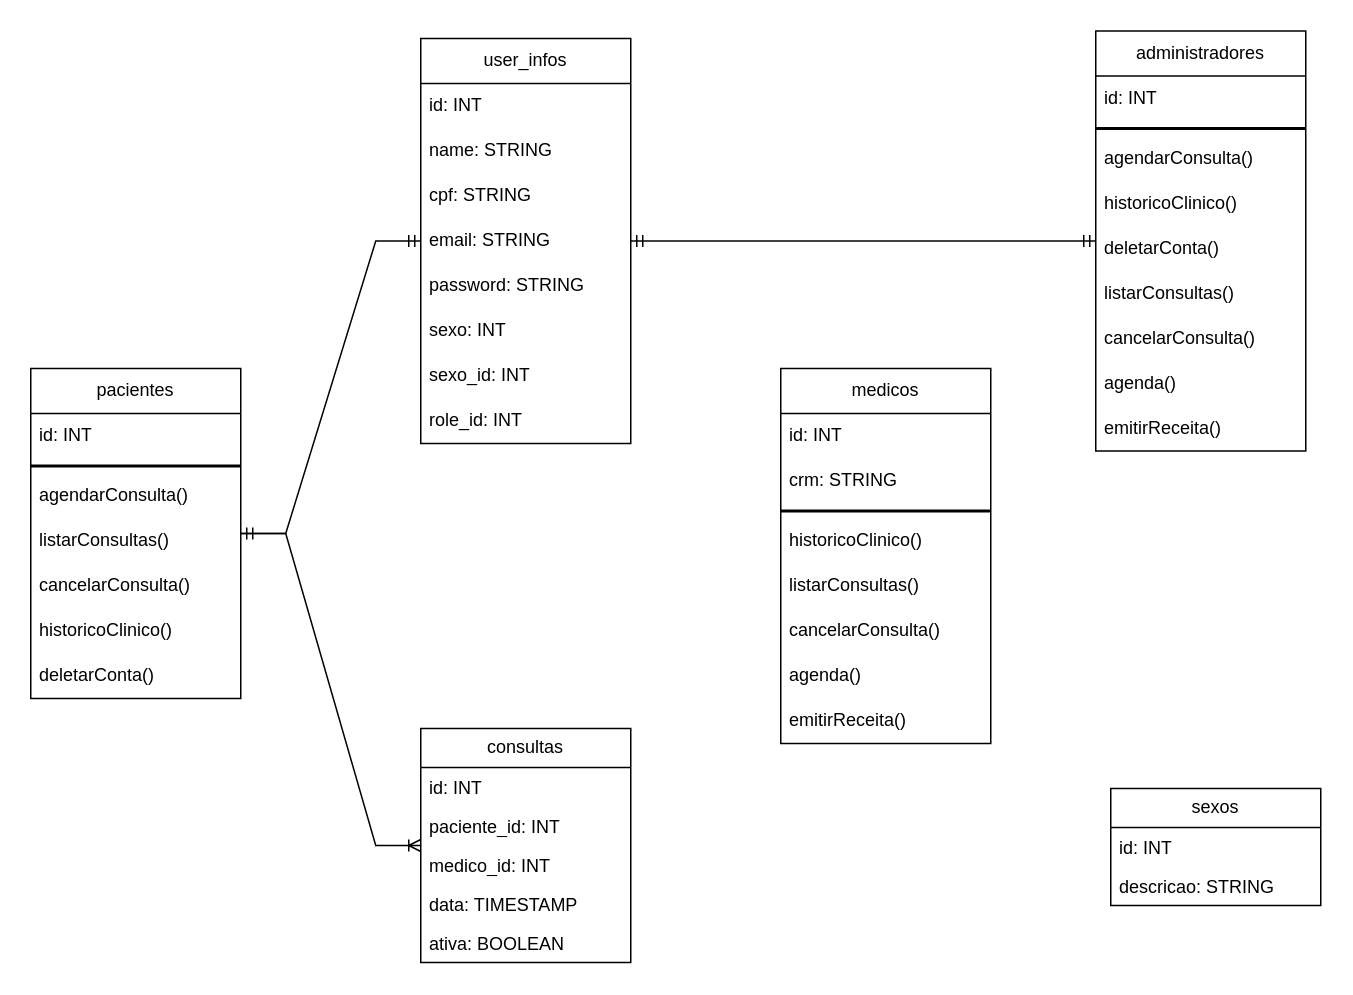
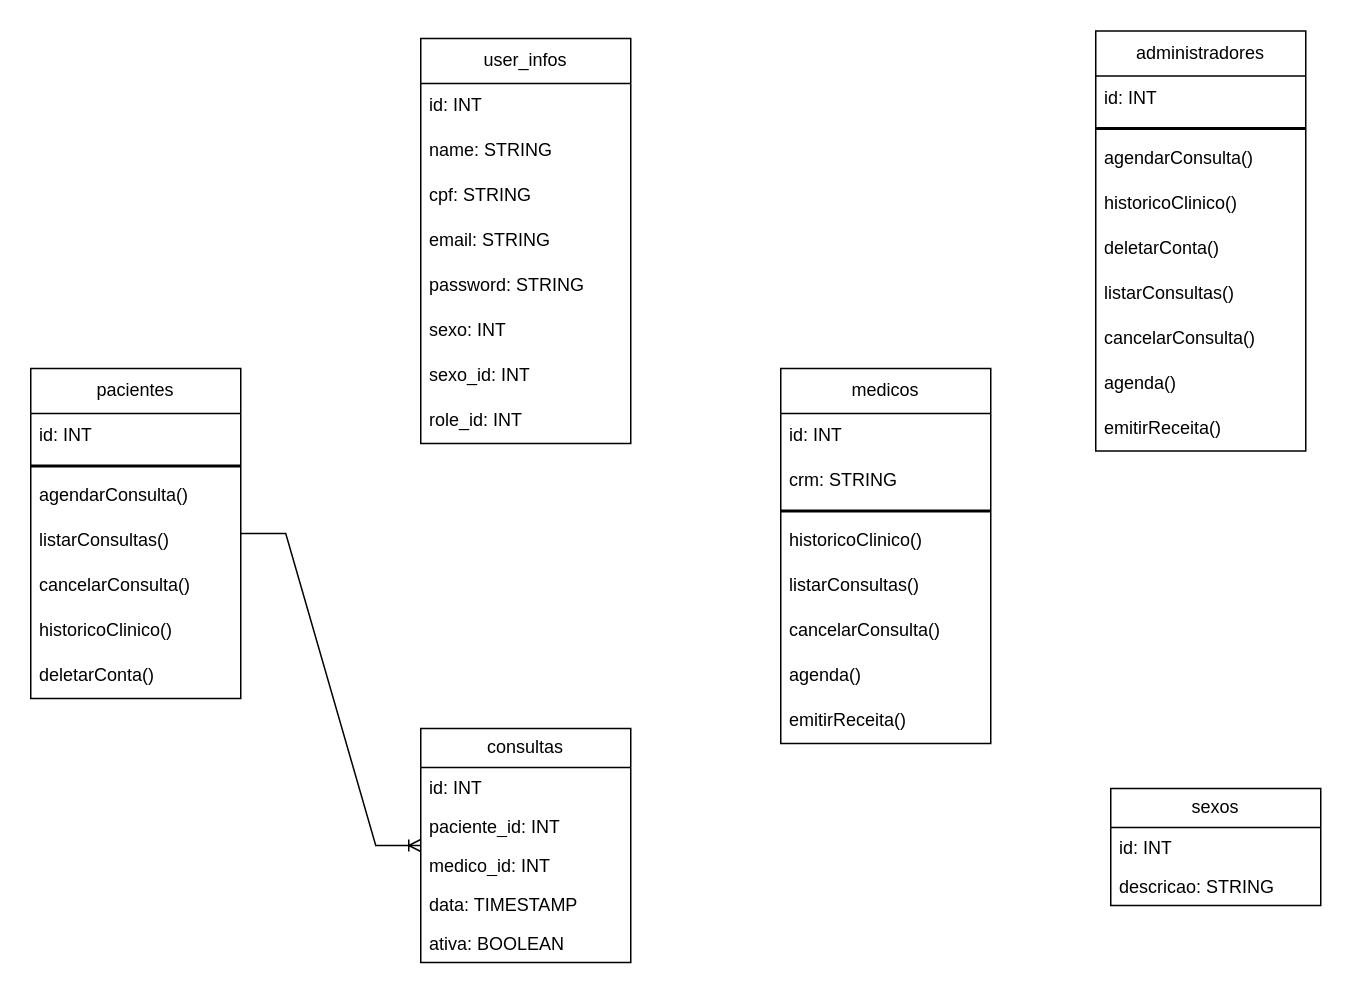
edge "user_infos" -- "administradores": removed
edge "user_infos" -- "pacientes": removed
